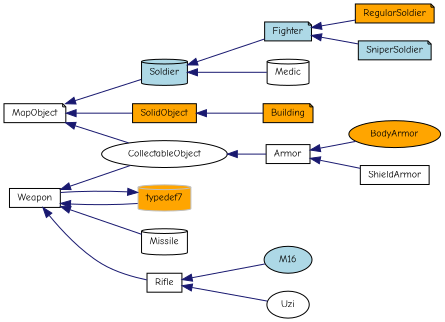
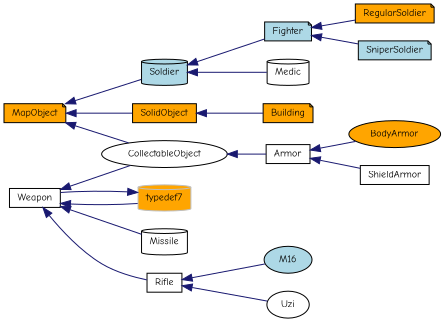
node "MapObject": fillcolor white -> orange
